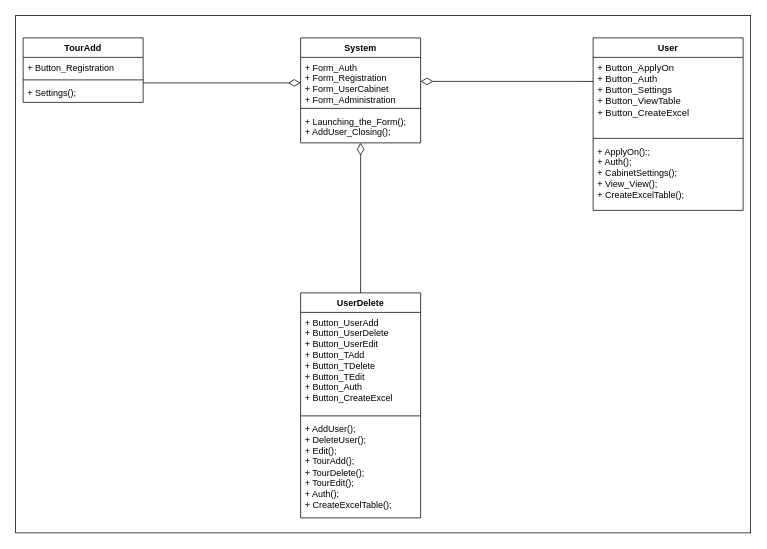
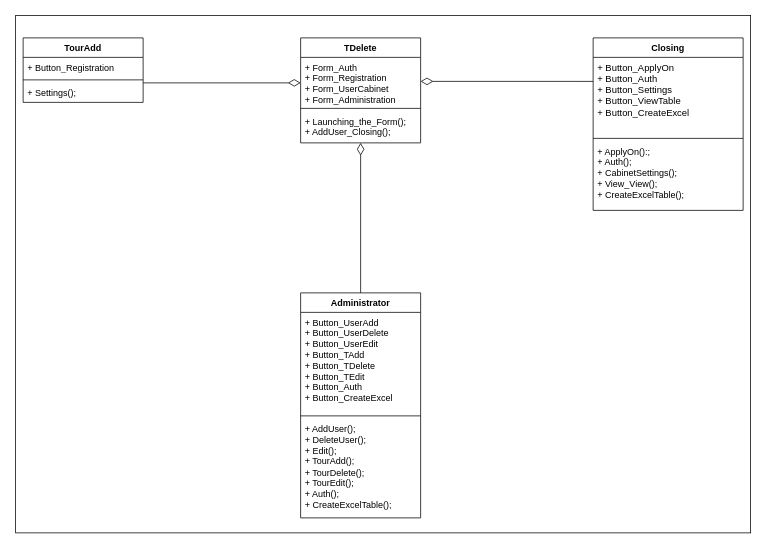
node "System": label "System" -> "TDelete"
node "User": label "User" -> "Closing"
node "UserDelete": label "UserDelete" -> "Administrator"
